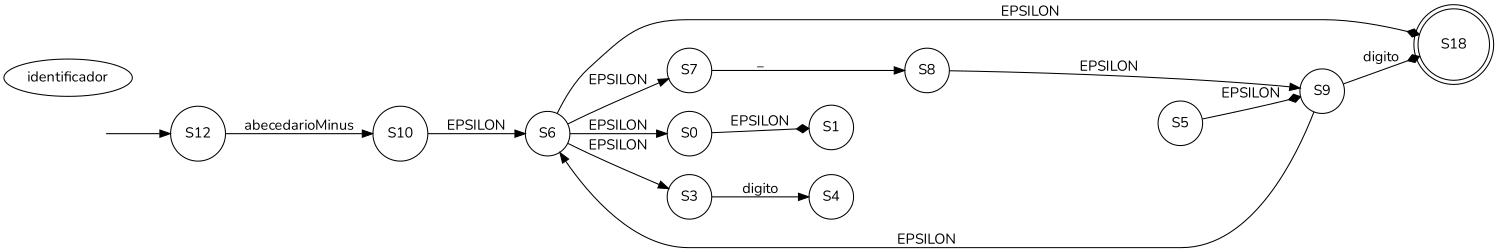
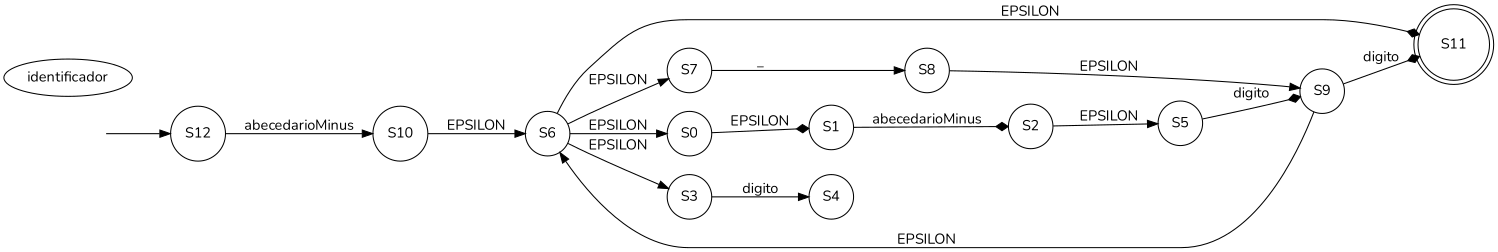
node "S18": label "S18" -> "S11"
edge "S5" -> "S9": label "EPSILON" -> "digito"
node "S2": added
